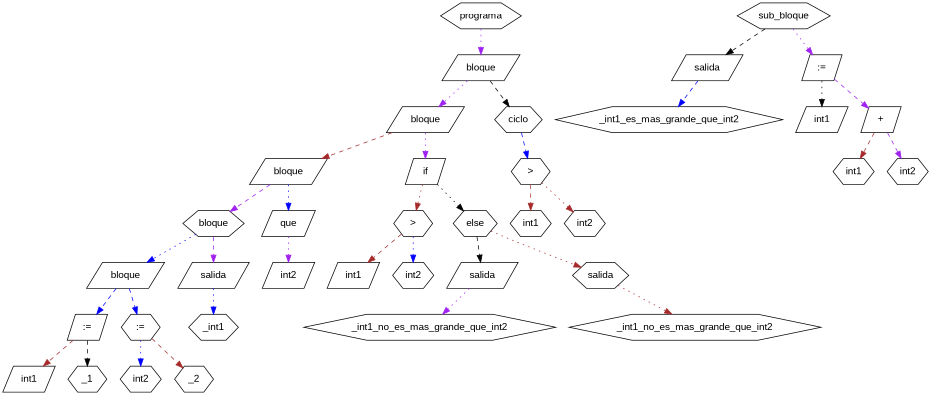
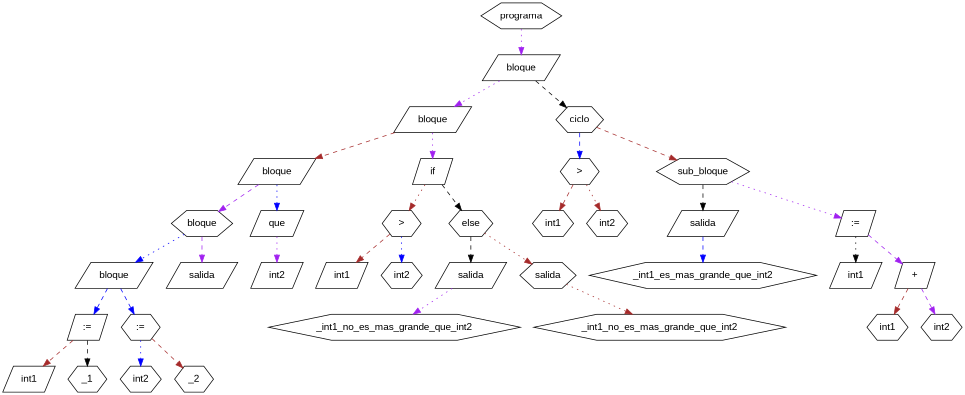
edge "ciclo" -> "sub_bloque": added
edge "if" -> "else": style dotted -> dashed
node "_int1": removed
